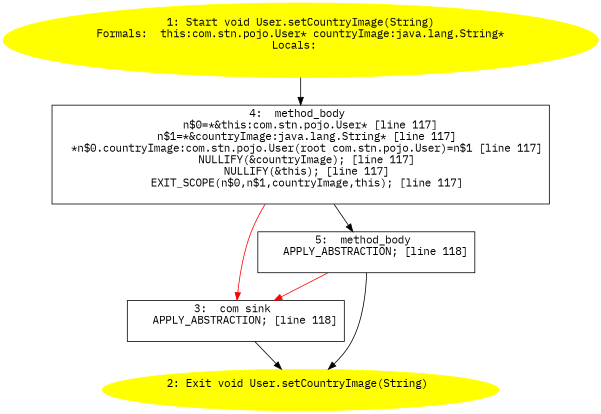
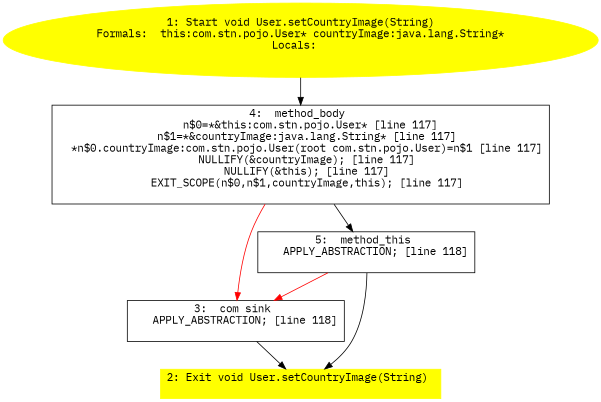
node "5:  method_body APPLY_ABSTRACTION; [line 118]": label "5:  method_body APPLY_ABSTRACTION; [line 118]" -> "5:  method_this APPLY_ABSTRACTION; [line 118]"
node "2: Exit void User.setCountryImage(String)": shape ellipse -> box
